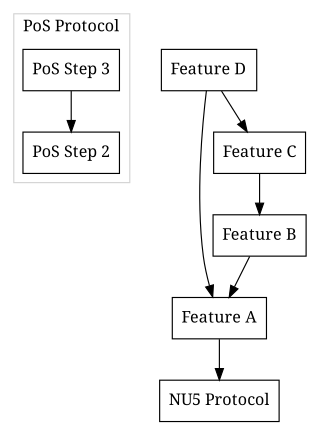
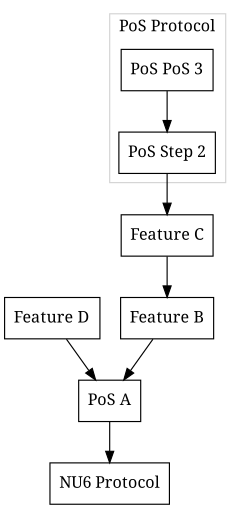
node "PoS Step 3": label "PoS Step 3" -> "PoS PoS 3"
edge "Feature D" -> "Feature C": now "PoS Step 2" -> "Feature C"
node "Feature A": label "Feature A" -> "PoS A"
node "NU5 Protocol": label "NU5 Protocol" -> "NU6 Protocol"
